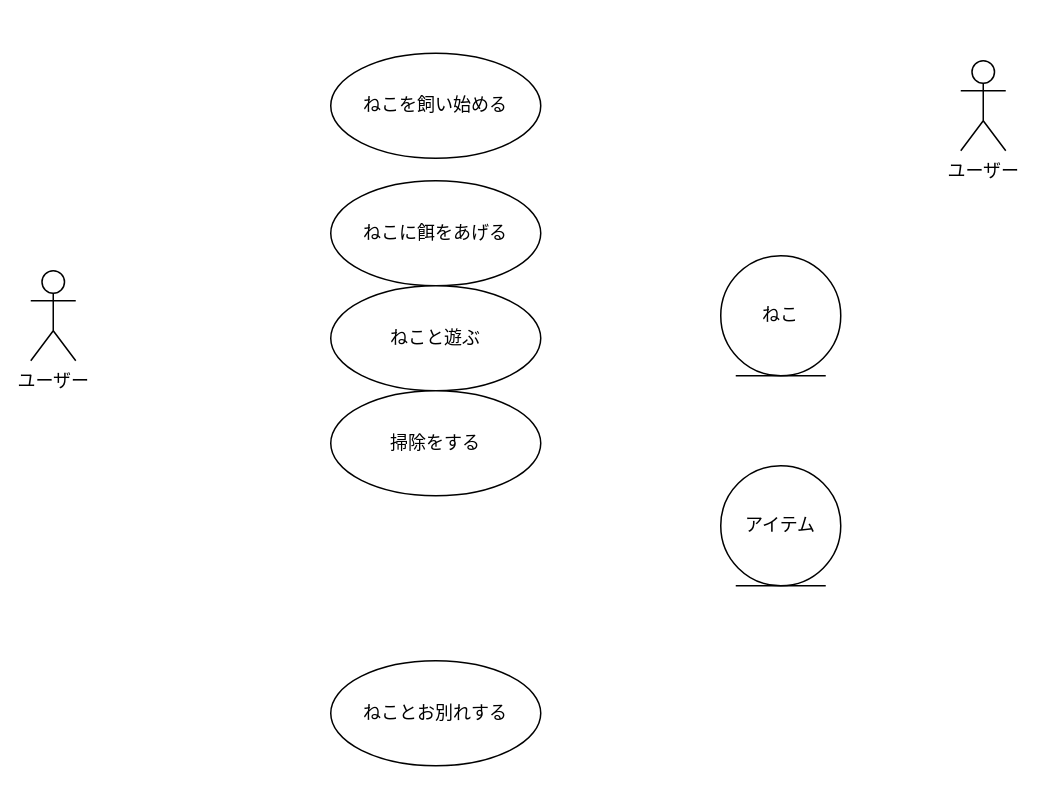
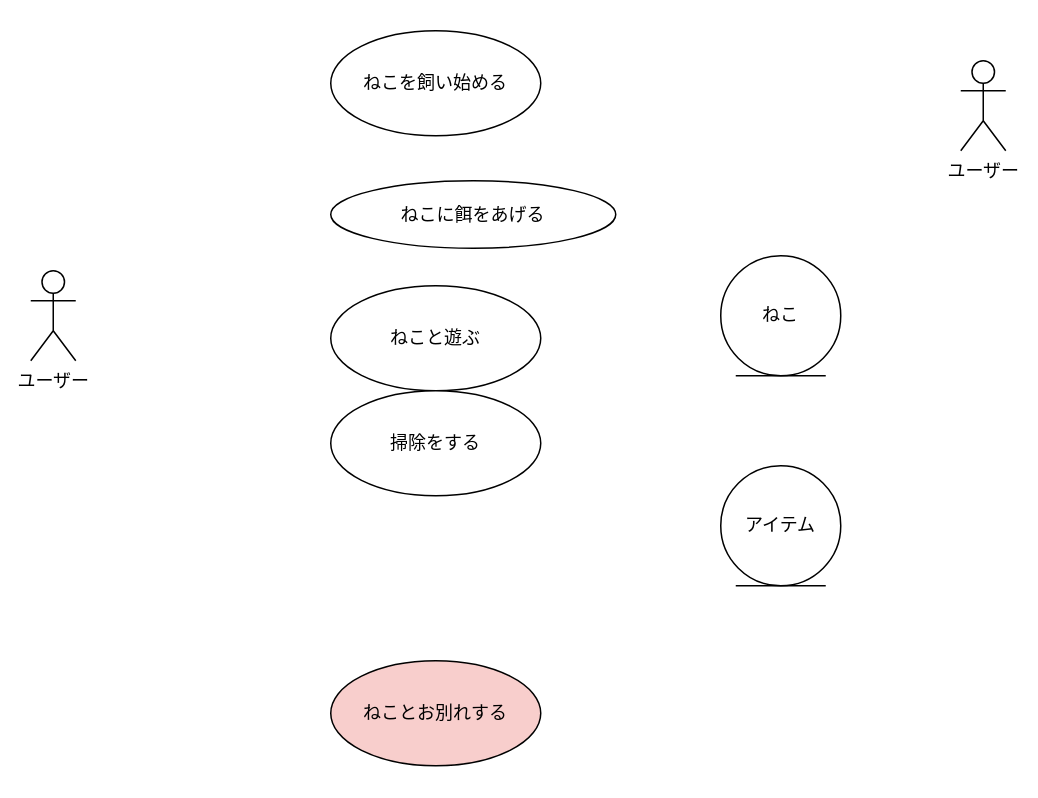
node "ねこを飼い始める": moved (436, 106) -> (436, 83)
node "ねこに餌をあげる": size 210x105 -> 285x68
node "ねことお別れする": fillcolor #ffffff -> #f8cecc
